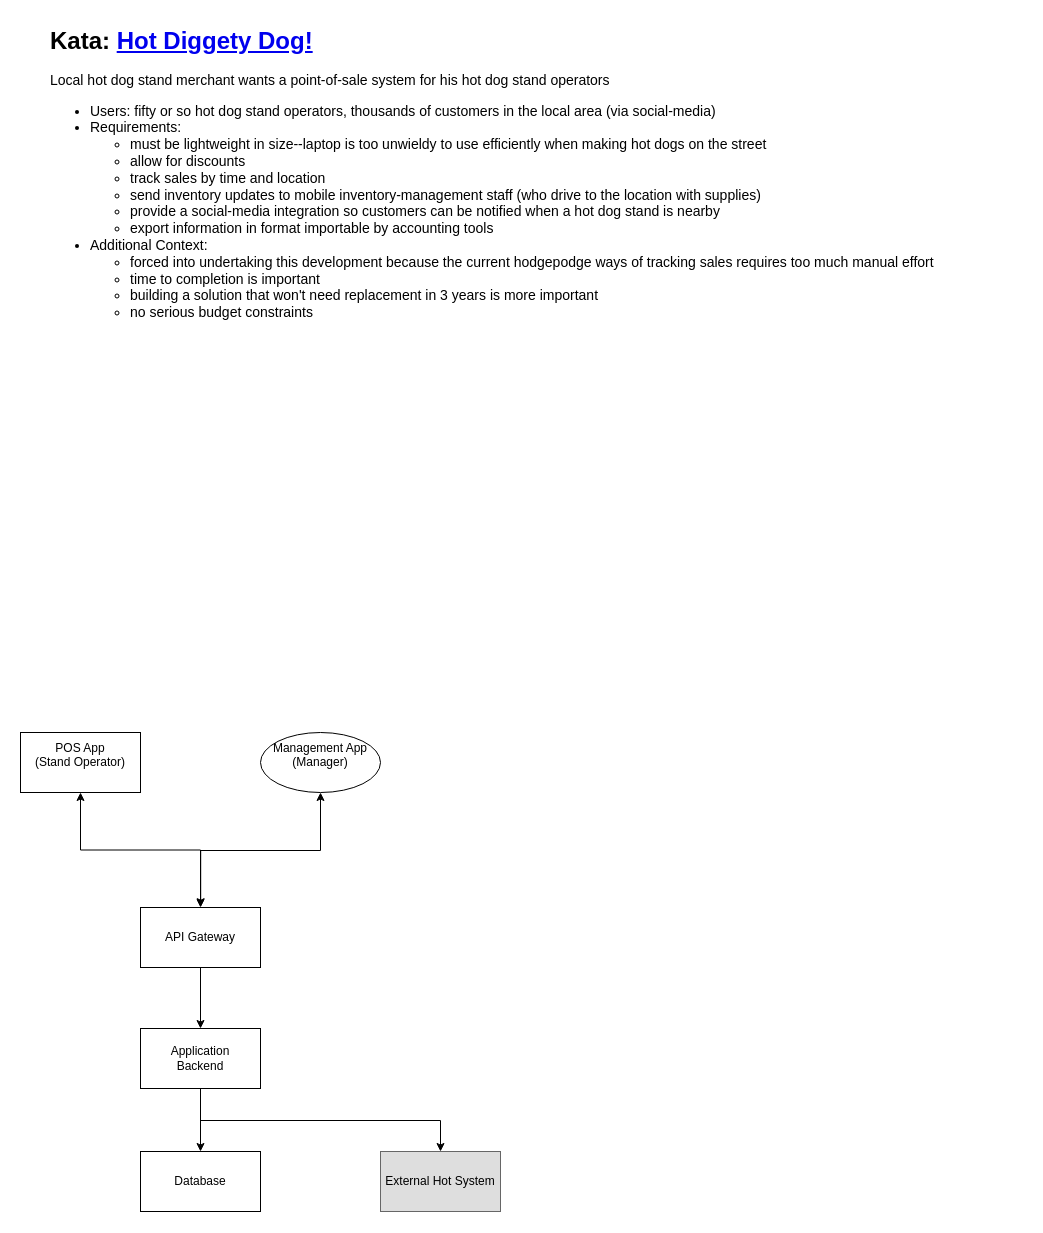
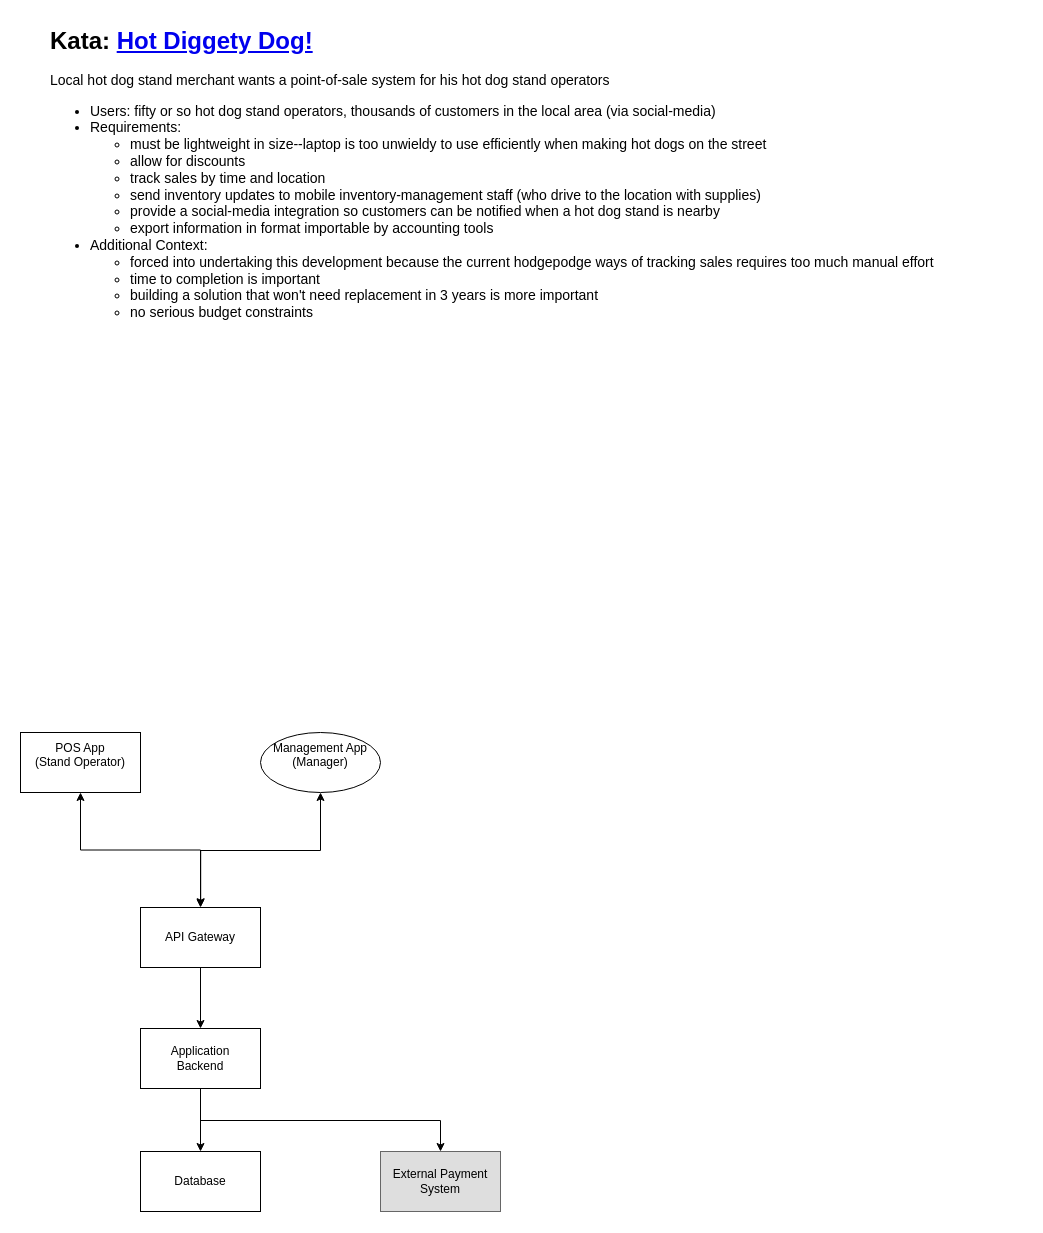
node "External Hot System": label "External Hot System" -> "External Payment System"
